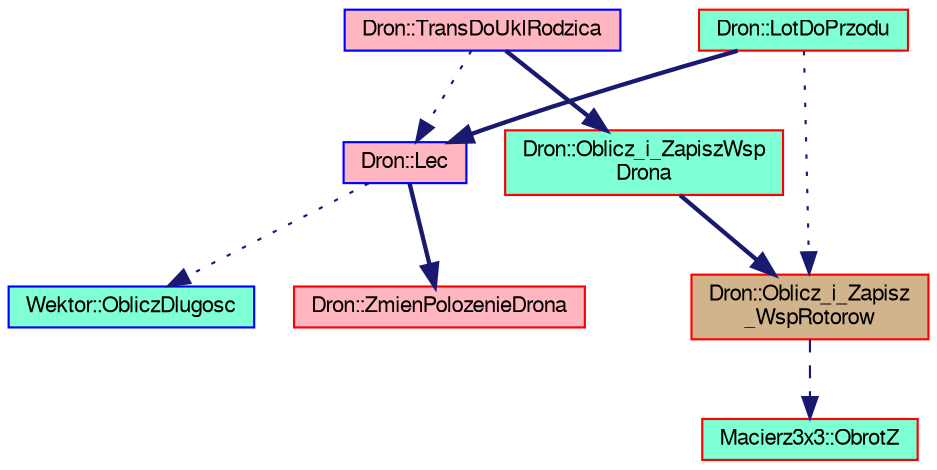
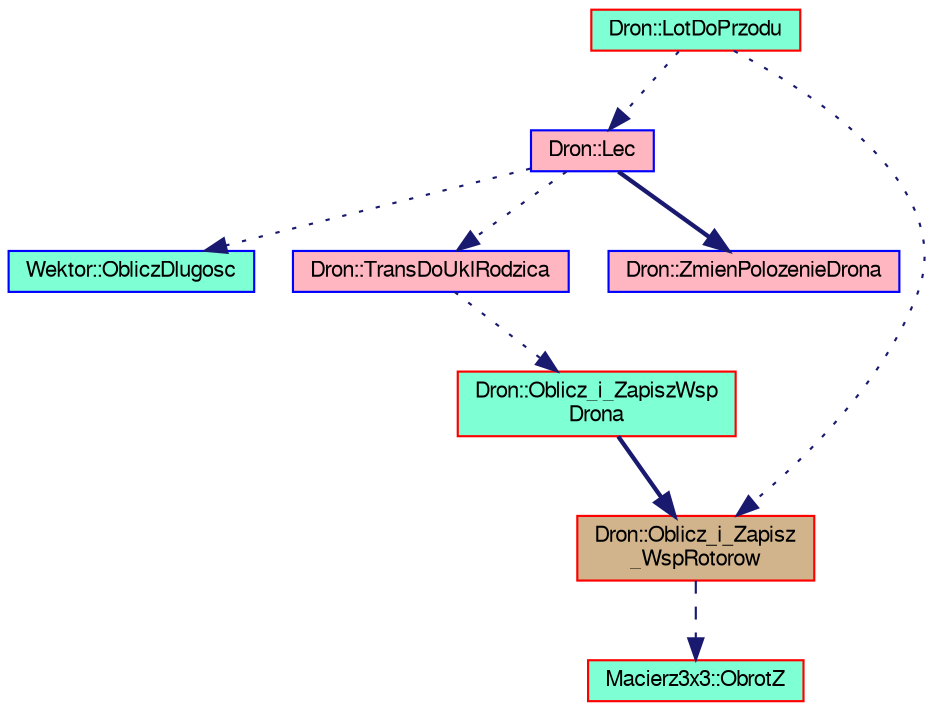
edge "Dron::TransDoUklRodzica" -> "Dron::Oblicz_i_ZapiszWsp Drona": style bold -> dotted
edge "Dron::TransDoUklRodzica" -> "Dron::Lec": reversed
edge "Dron::LotDoPrzodu" -> "Dron::Lec": style bold -> dotted
node "Dron::ZmienPolozenieDrona": color red -> blue
